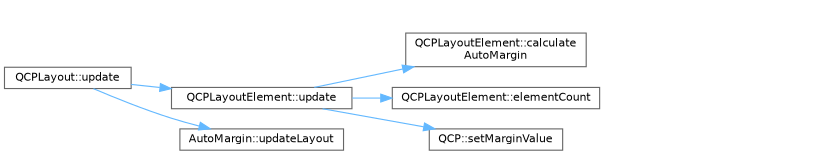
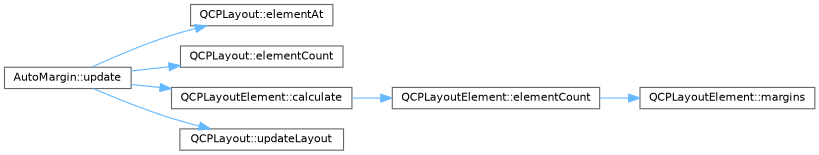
node "QCPLayout::elementAt": added
node "QCPLayoutElement::calculate AutoMargin": removed
node "QCPLayout::elementCount": added
node "QCPLayout::update": label "QCPLayout::update" -> "AutoMargin::update"
node "QCPLayoutElement::update": label "QCPLayoutElement::update" -> "QCPLayoutElement::calculate"
node "QCPLayoutElement::margins": added
node "AutoMargin::updateLayout": label "AutoMargin::updateLayout" -> "QCPLayout::updateLayout"
node "QCP::setMarginValue": removed
